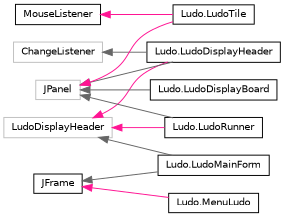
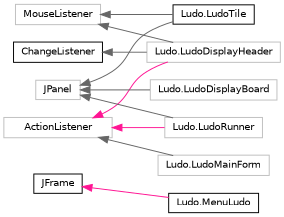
node "MouseListener": color black -> grey75
edge "Ludo.LudoTile" -> "MouseListener": color deeppink -> gray40
edge "Ludo.LudoTile" -> "JPanel": color deeppink -> gray40
node "ChangeListener": color grey75 -> black
node "Ludo.LudoDisplayHeader": color black -> grey75
edge "Ludo.LudoDisplayHeader" -> "JPanel": now "Ludo.LudoDisplayHeader" -> "MouseListener"
node "Ludo.LudoDisplayBoard": color black -> grey75
node "LudoDisplayHeader": label "LudoDisplayHeader" -> "ActionListener"
node "Ludo.LudoRunner": color black -> grey75
node "Ludo.LudoMainForm": color black -> grey75
edge "Ludo.LudoMainForm" -> "JFrame": removed
